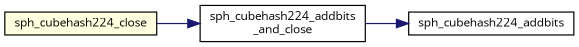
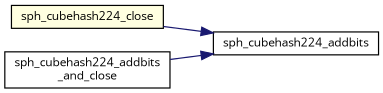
edge "sph_cubehash224_close" -> "sph_cubehash224_addbits _and_close": now "sph_cubehash224_close" -> "sph_cubehash224_addbits"
